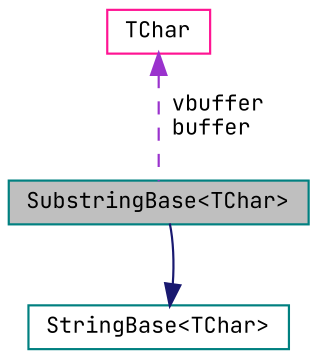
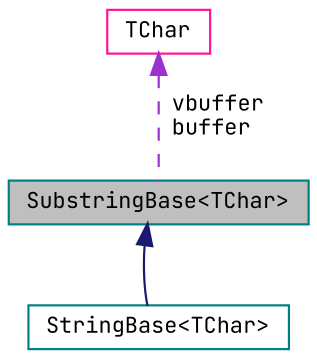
edge "SubstringBase<TChar>" -> "StringBase<TChar>": reversed
